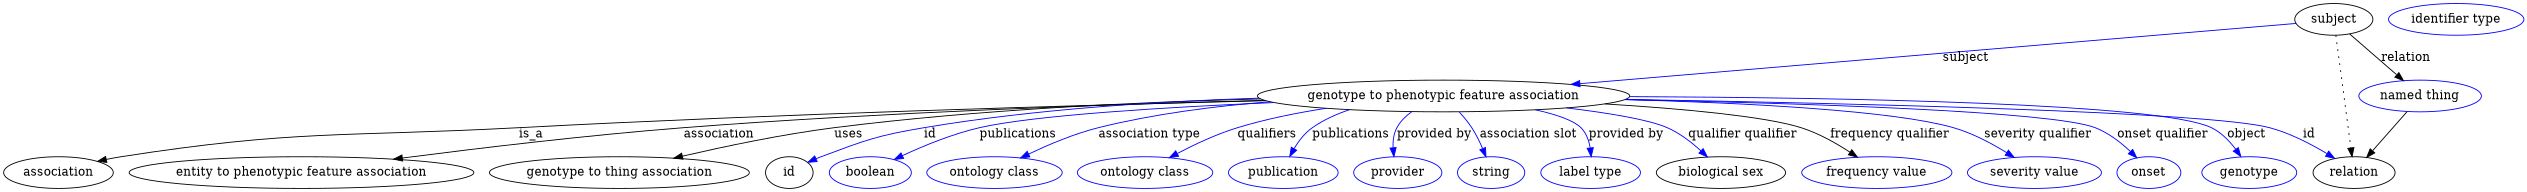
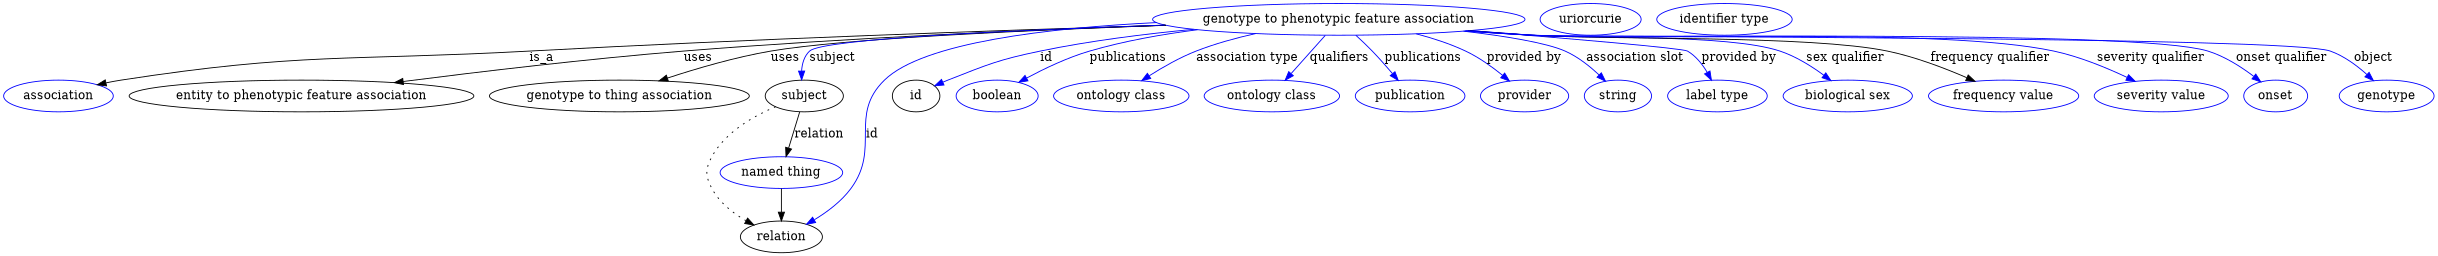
node "uriorcurie": added
edge "subject" -> "genotype to phenotypic feature association": reversed
node "genotype to phenotypic feature association": color black -> blue
edge "genotype to phenotypic feature association" -> "entity to phenotypic feature association": label "association" -> "uses"
edge "genotype to phenotypic feature association" -> "biological sex": label "qualifier qualifier" -> "sex qualifier"
node "association": color black -> blue
node "biological sex": color black -> blue
